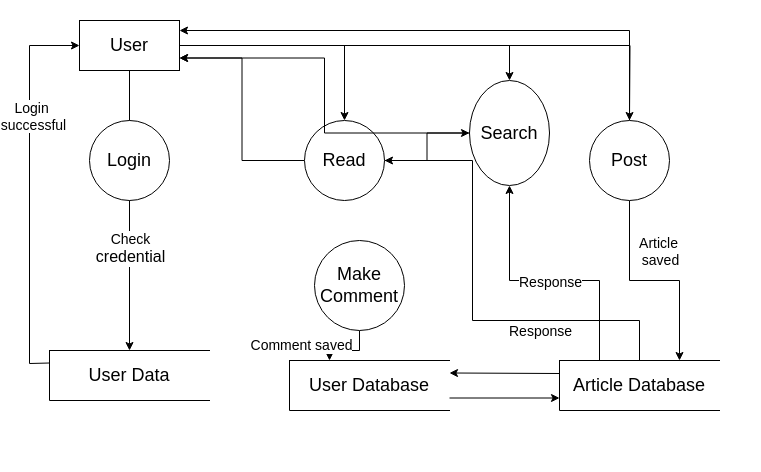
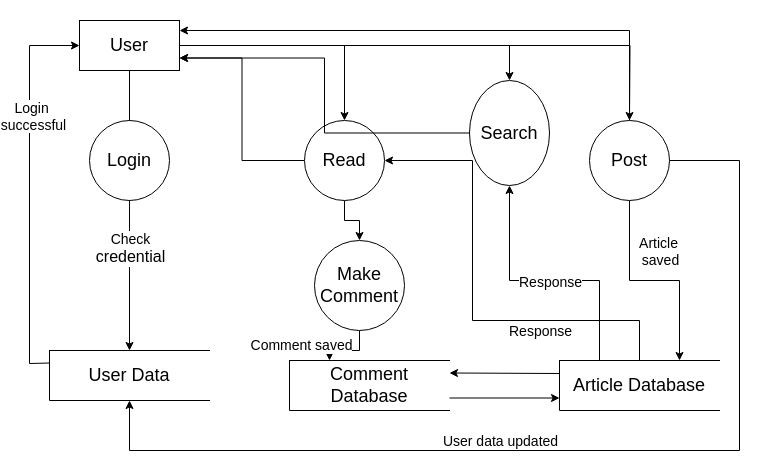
edge "Read" -> "Search": now "Read" -> "Make Comment"
node "User Database": label "User Database" -> "Comment Database"
edge "Post" -> "User Data": added, label "User data updated"
